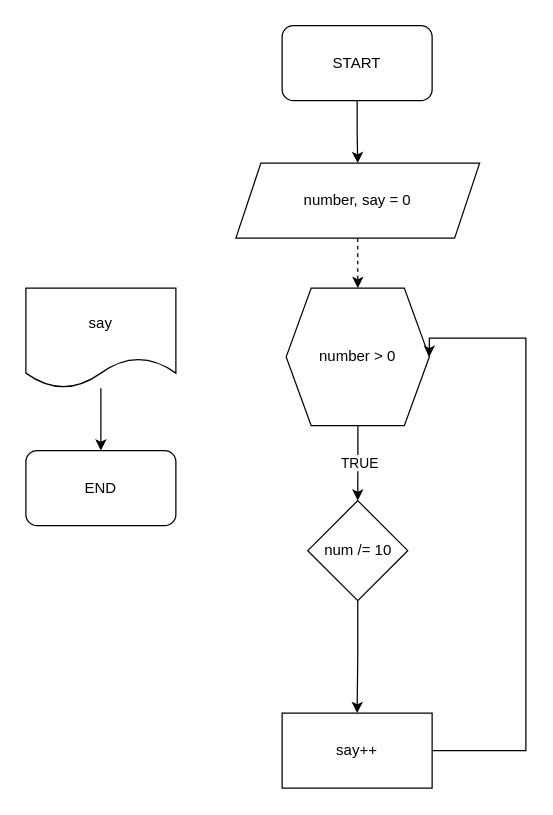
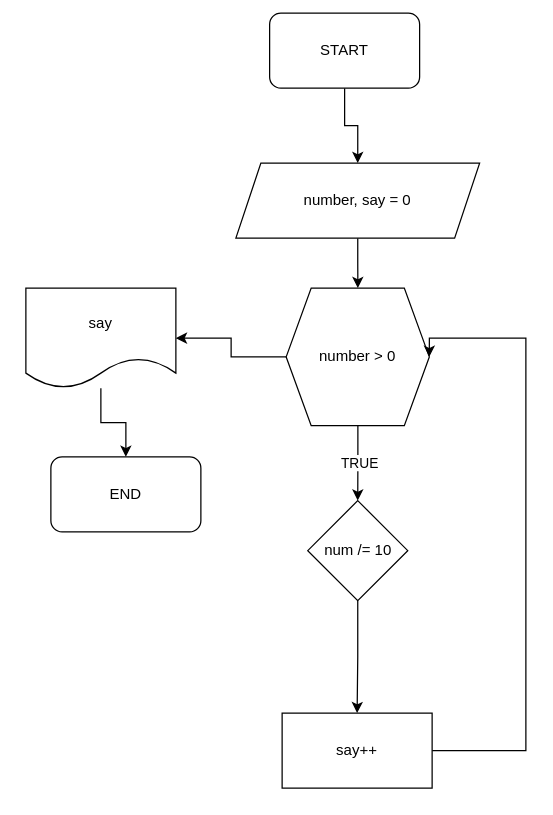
node "START": moved (357, 63) -> (344, 51)
edge "number, say = 0" -> "number > 0": style dashed -> solid
edge "number > 0" -> "say": added
node "END": moved (101, 488) -> (126, 494)
